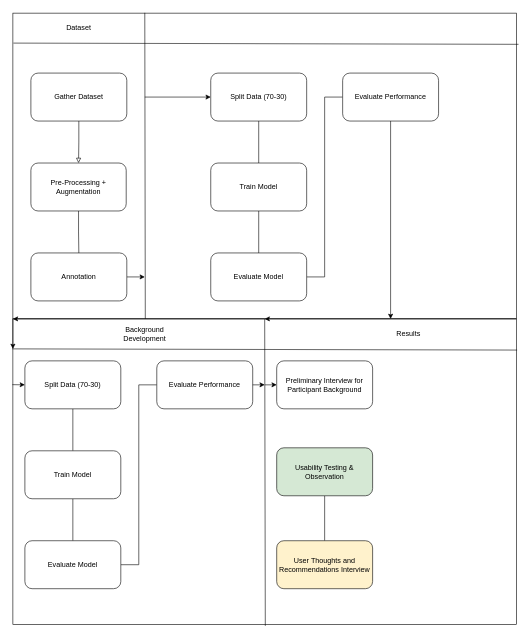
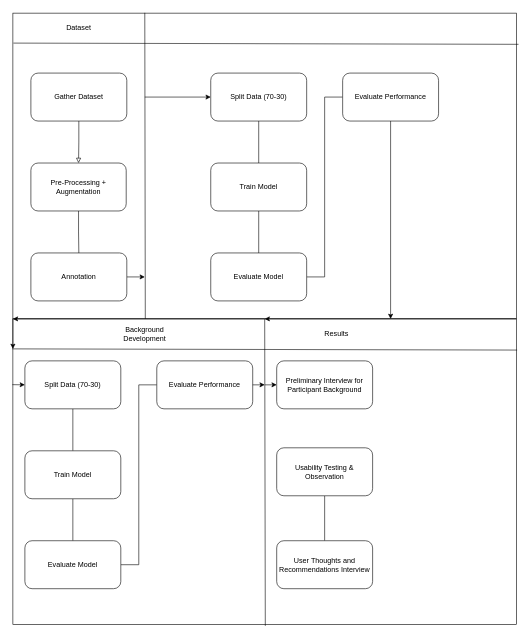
node "Results": moved (409, 334) -> (337, 334)
node "Usability Testing & Observation": fillcolor #d5e8d4 -> #ffffff
node "User Thoughts and Recommendations Interview": fillcolor #fff2cc -> #ffffff
